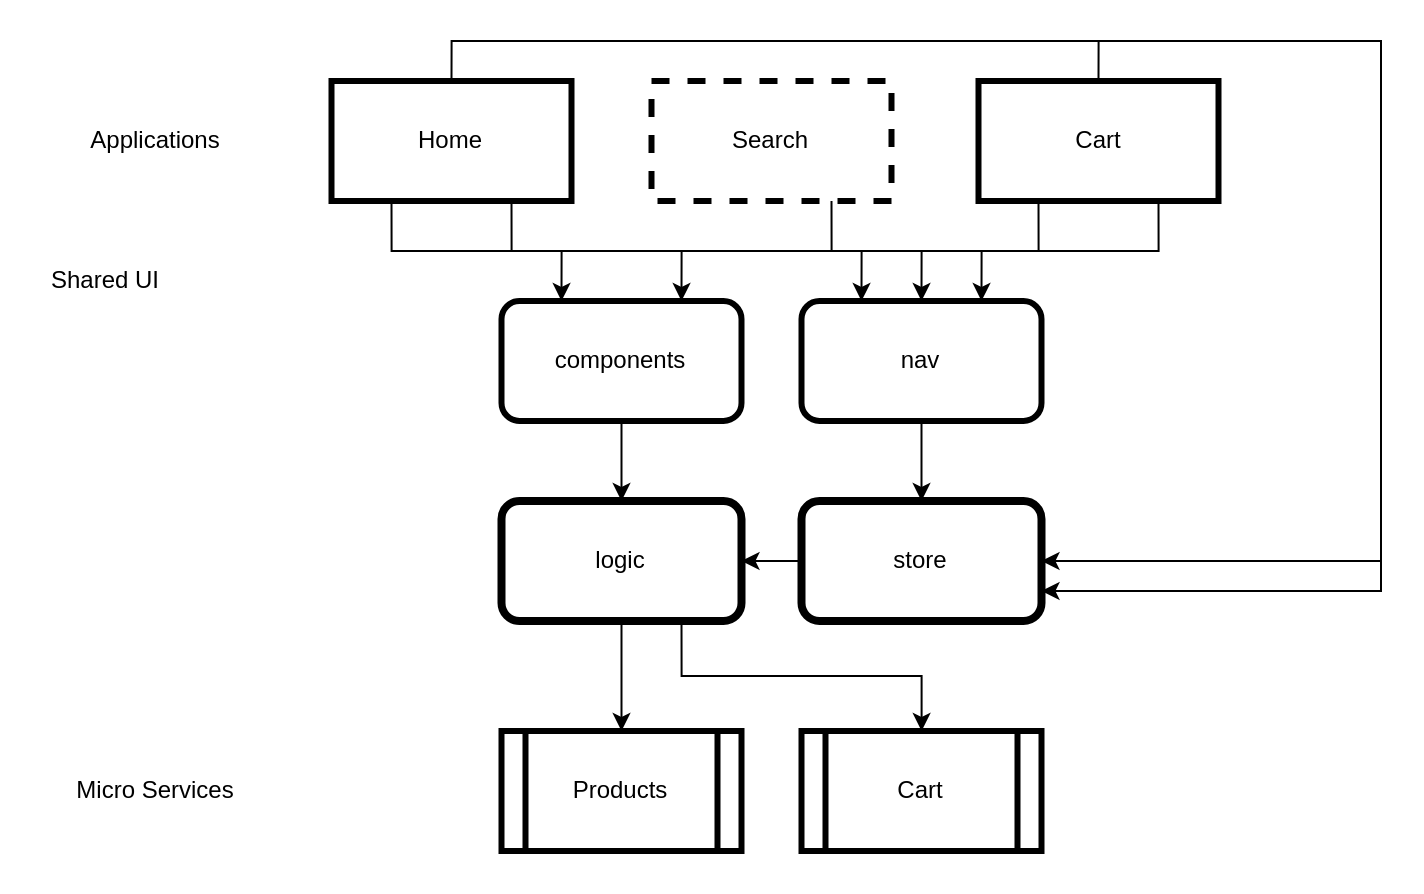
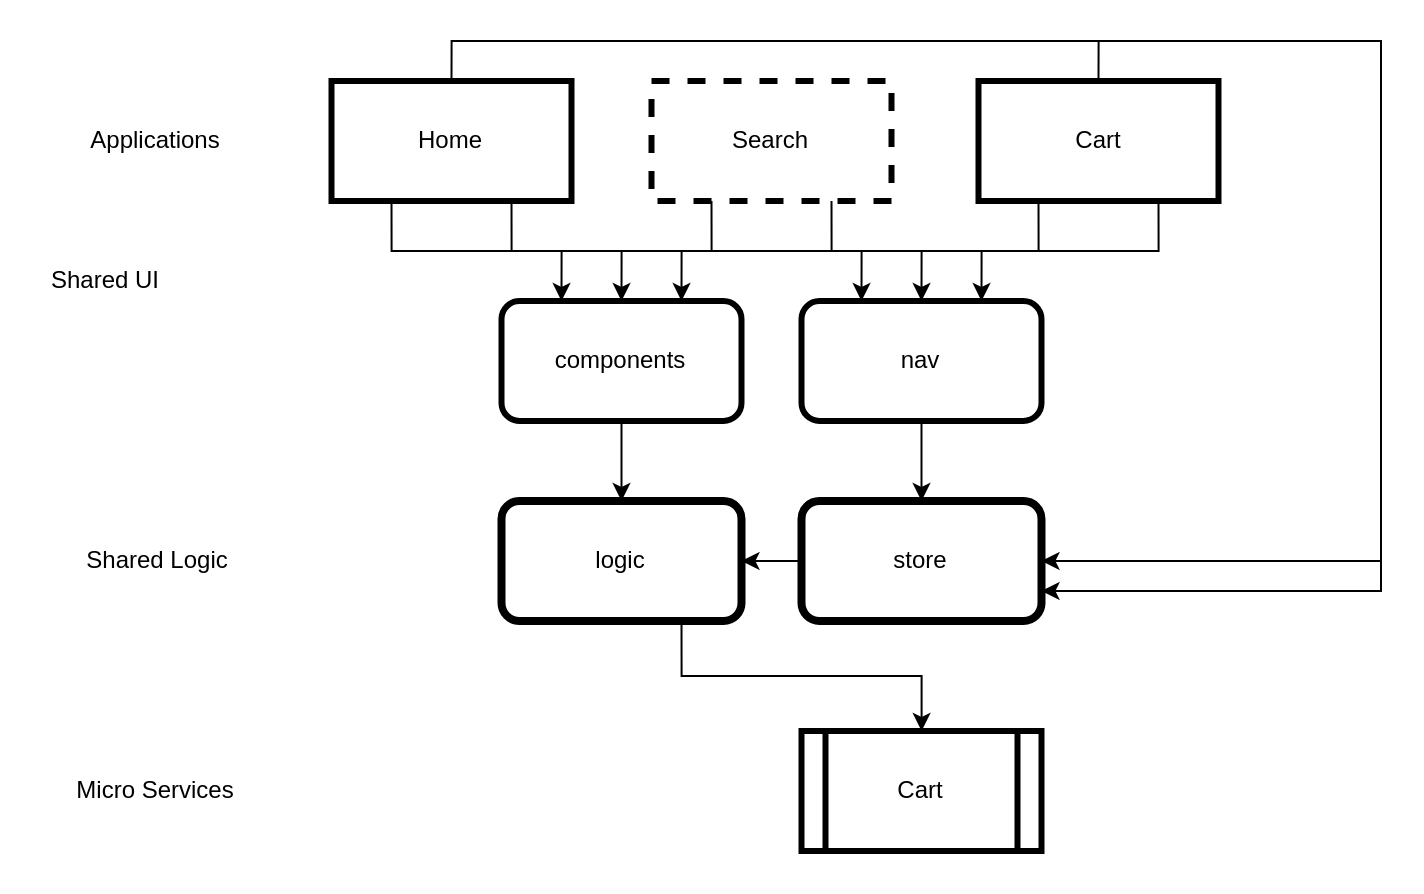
edge "Search" -> "components": added
node "Shared Logic": added
edge "logic" -> "Products": removed
node "Products": removed
